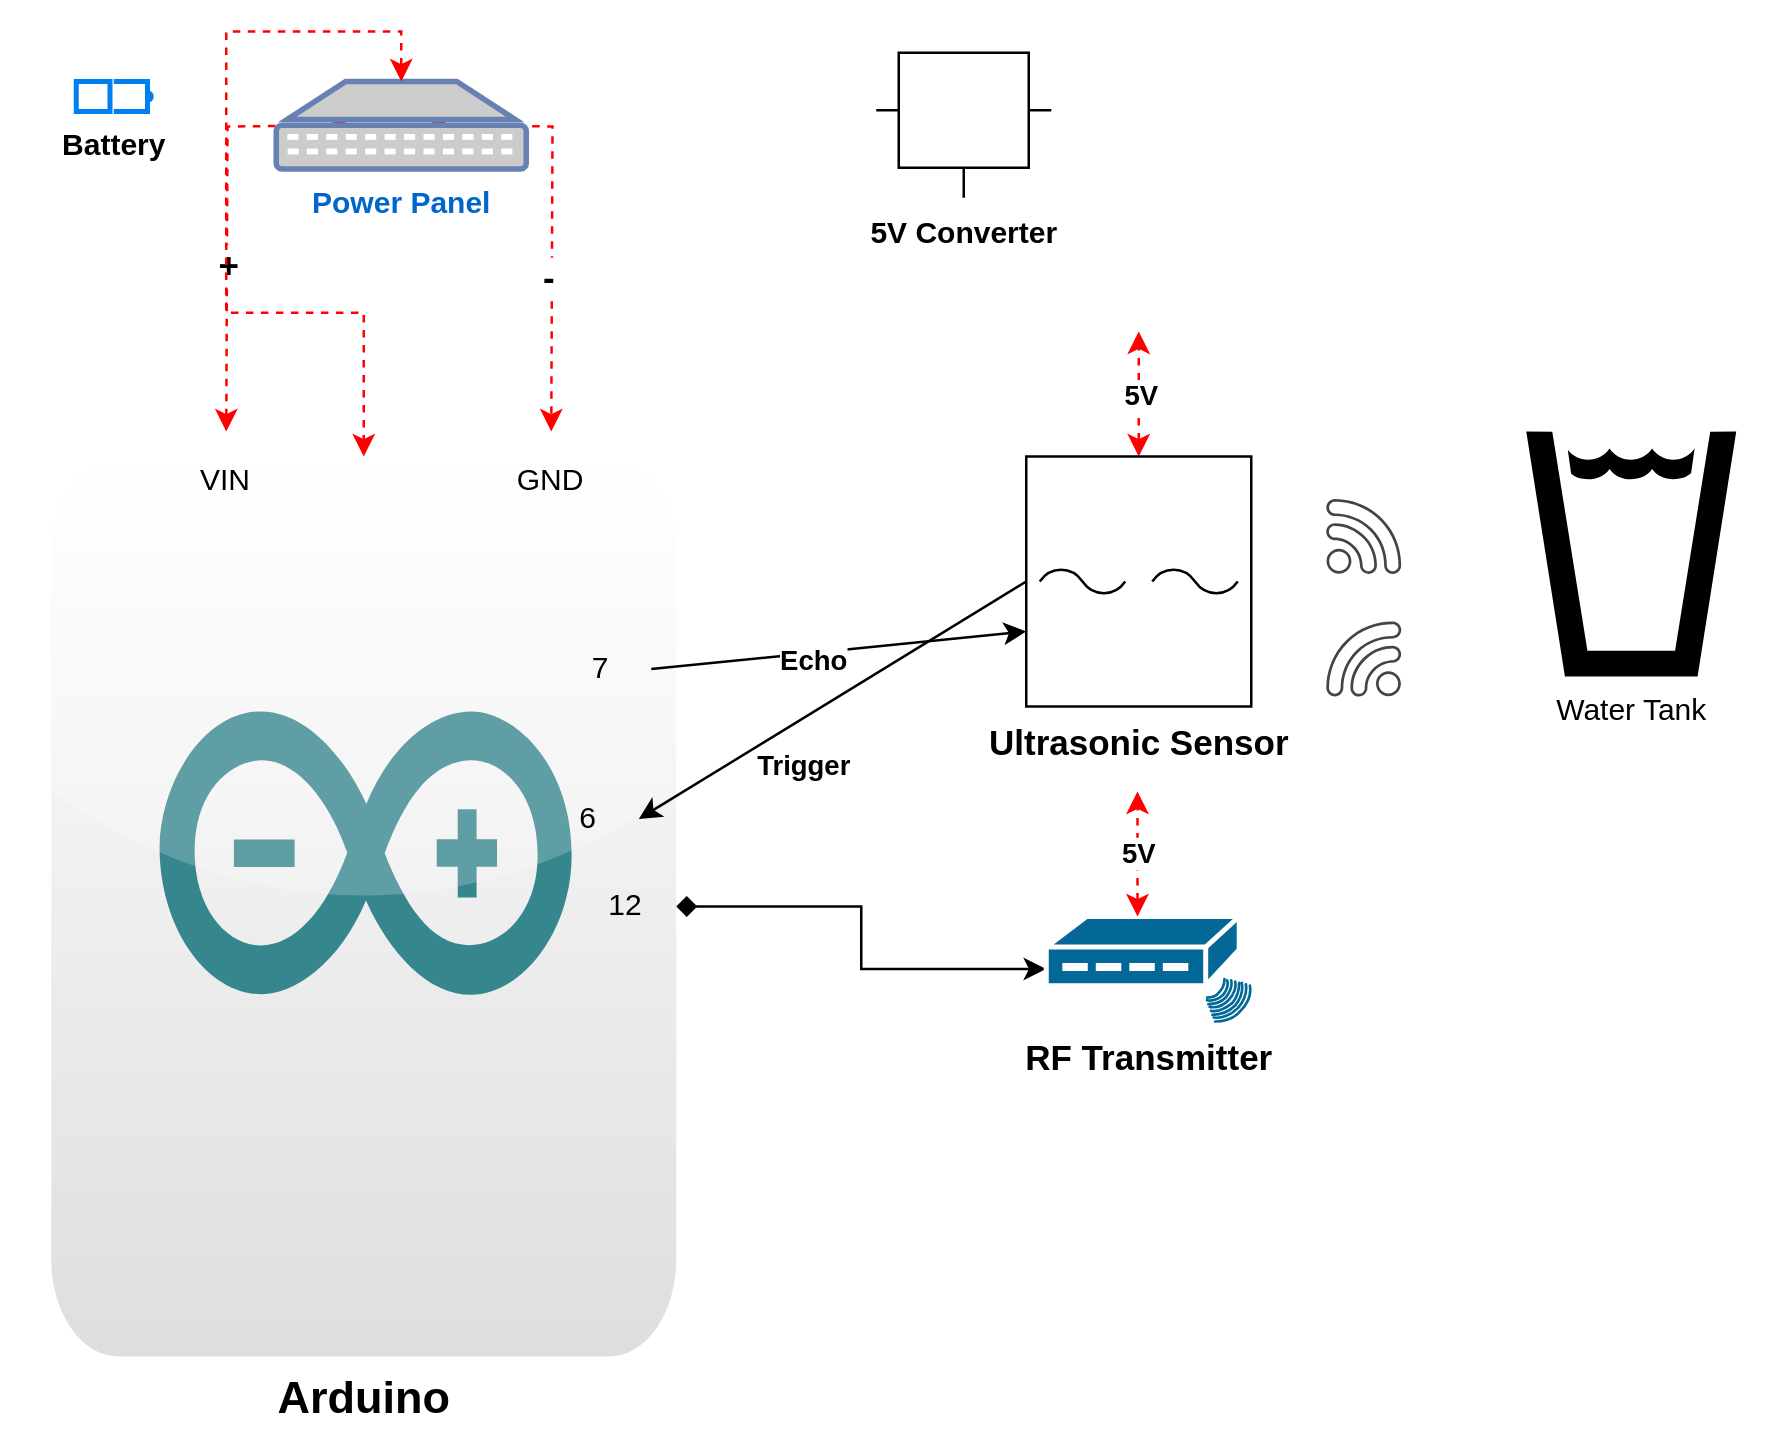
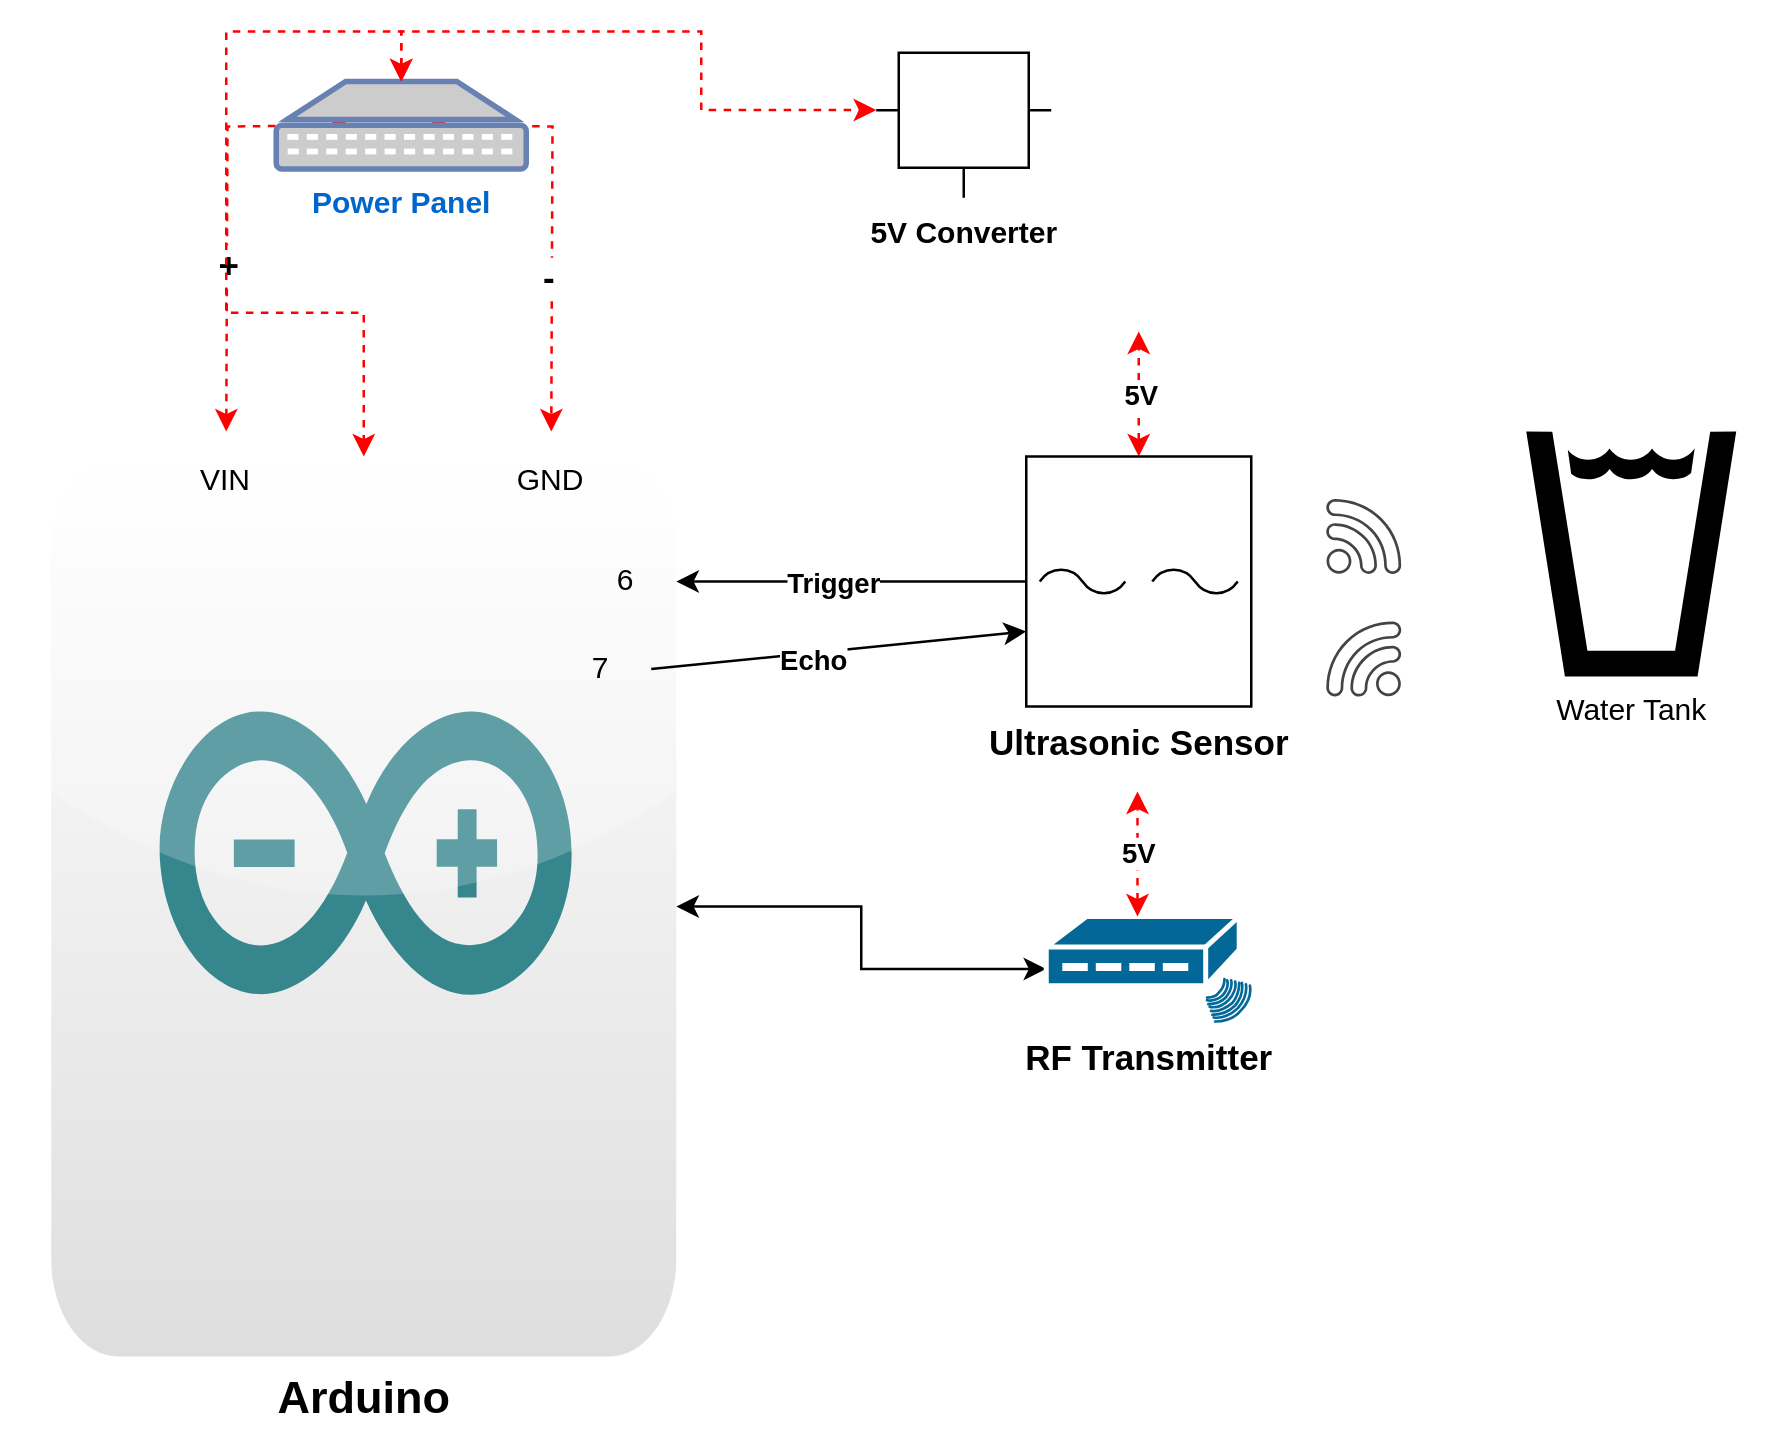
edge "Power Panel" -- "5V Converter": added
node "Battery": removed
node "6": moved (589, 819) -> (626, 581)
node "12": removed
edge "Arduino" -- "RF Transmitter": arrowhead diamond -> classic
